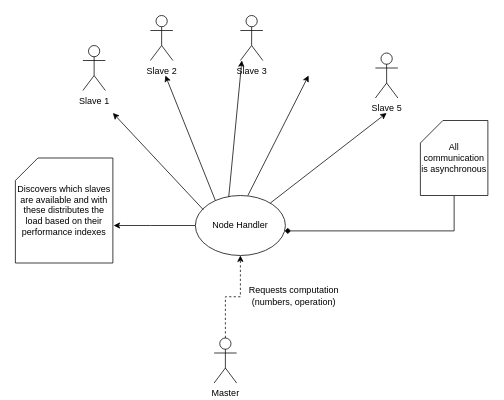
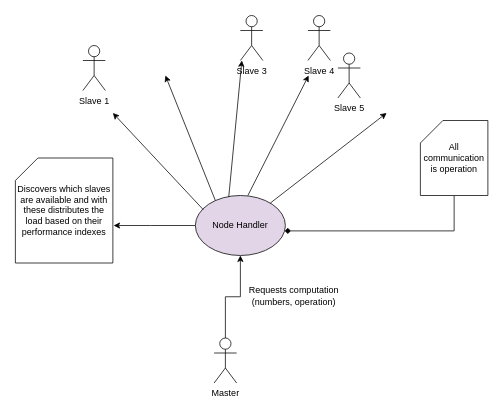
node "Slave 2": removed
node "Slave 4": added
node "Slave 5": moved (387, 75) -> (349, 75)
node "All communication is asynchronous": label "All communication is asynchronous" -> "All communication is operation"
node "Node Handler": fillcolor #ffffff -> #e1d5e7
edge "Master" -> "Node Handler": style dashed -> solid
